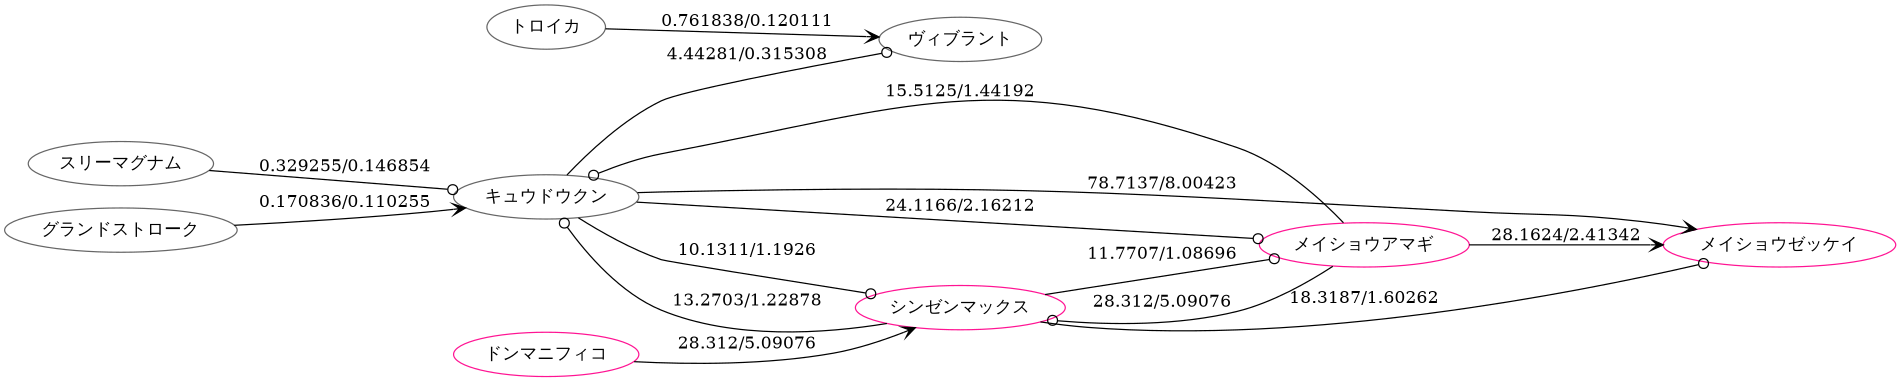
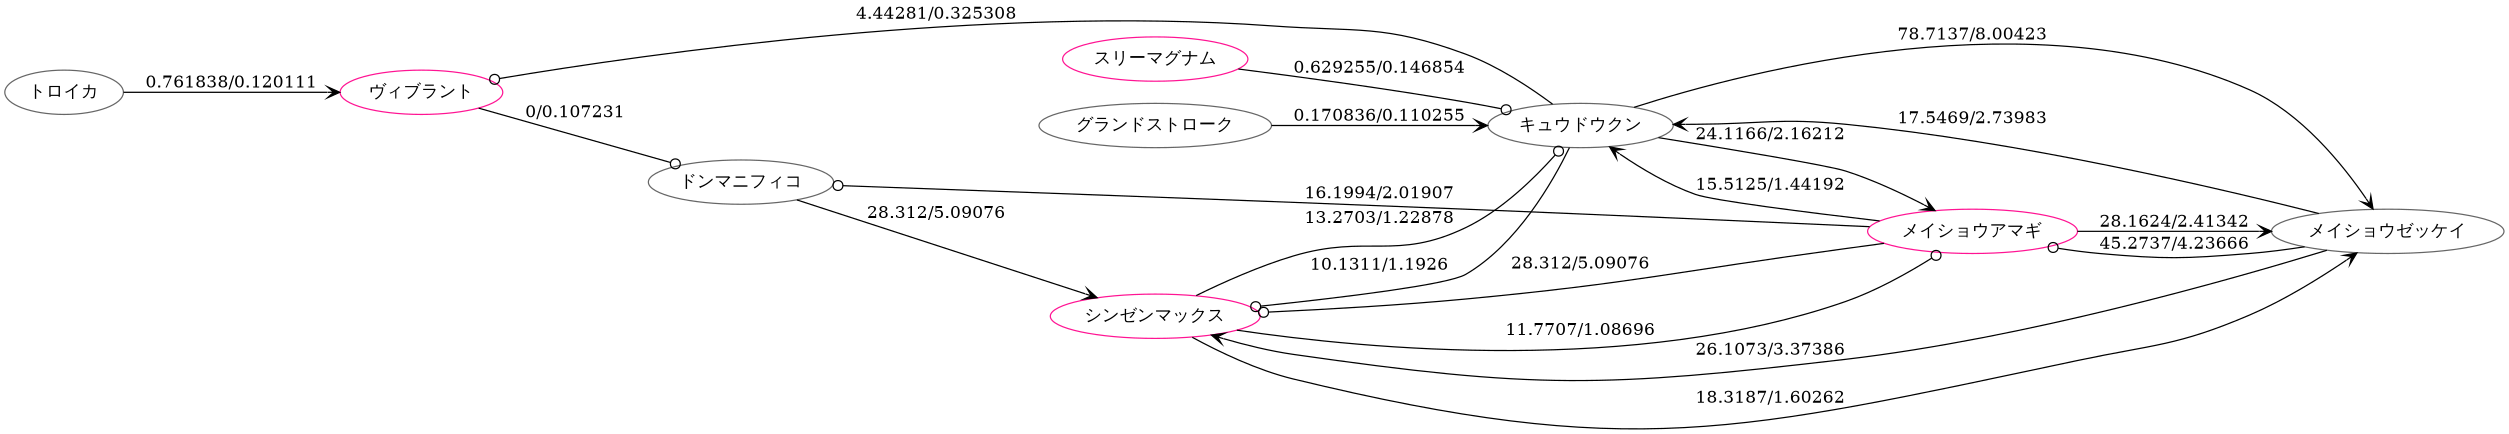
node "ヴィブラント": color gray40 -> deeppink
edge "キュウドウクン" -> "ヴィブラント": label "4.44281/0.315308" -> "4.44281/0.325308"
edge "メイショウアマギ" -> "キュウドウクン": arrowhead odot -> vee
edge "ヴィブラント" -> "ドンマニフィコ": added, label "0/0.107231"
edge "メイショウゼッケイ" -> "キュウドウクン": added, label "17.5469/2.73983"
node "スリーマグナム": color gray40 -> deeppink
edge "スリーマグナム" -> "キュウドウクン": label "0.329255/0.146854" -> "0.629255/0.146854"
edge "メイショウアマギ" -> "ドンマニフィコ": added, label "16.1994/2.01907"
edge "キュウドウクン" -> "メイショウアマギ": arrowhead odot -> vee
node "メイショウゼッケイ": color deeppink -> gray40
edge "メイショウゼッケイ" -> "メイショウアマギ": added, label "45.2737/4.23666"
edge "シンゼンマックス" -> "メイショウゼッケイ": arrowhead odot -> vee
node "ドンマニフィコ": color deeppink -> gray40
edge "メイショウゼッケイ" -> "シンゼンマックス": added, label "26.1073/3.37386"
